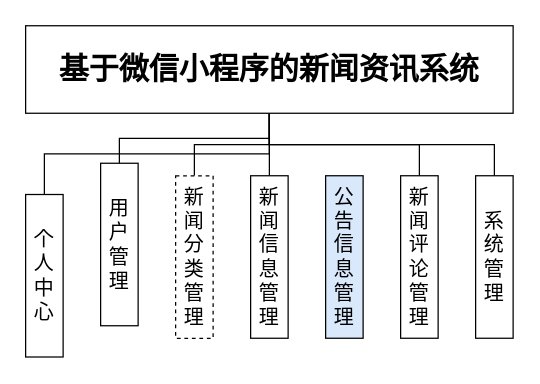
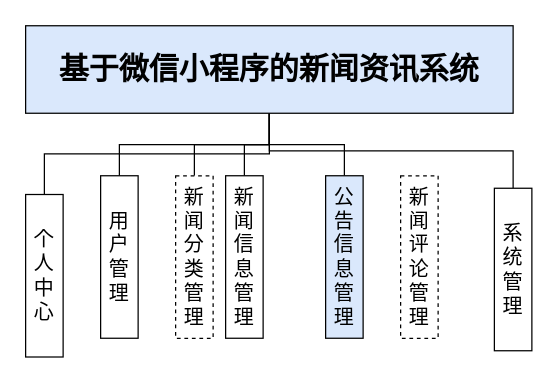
node "基于微信小程序的新闻资讯系统": fillcolor #ffffff -> #dae8fc
edge "基于微信小程序的新闻资讯系统" -- "公 告 信 息 管 理": added
edge "基于微信小程序的新闻资讯系统" -- "新 闻 评 论 管 理": removed
node "用 户 管 理": moved (119, 244) -> (119, 257)
node "新 闻 信 息 管 理": moved (269, 257) -> (244, 257)
node "新 闻 评 论 管 理": style solid -> dashed
node "系 统 管 理": moved (494, 257) -> (513, 269)
